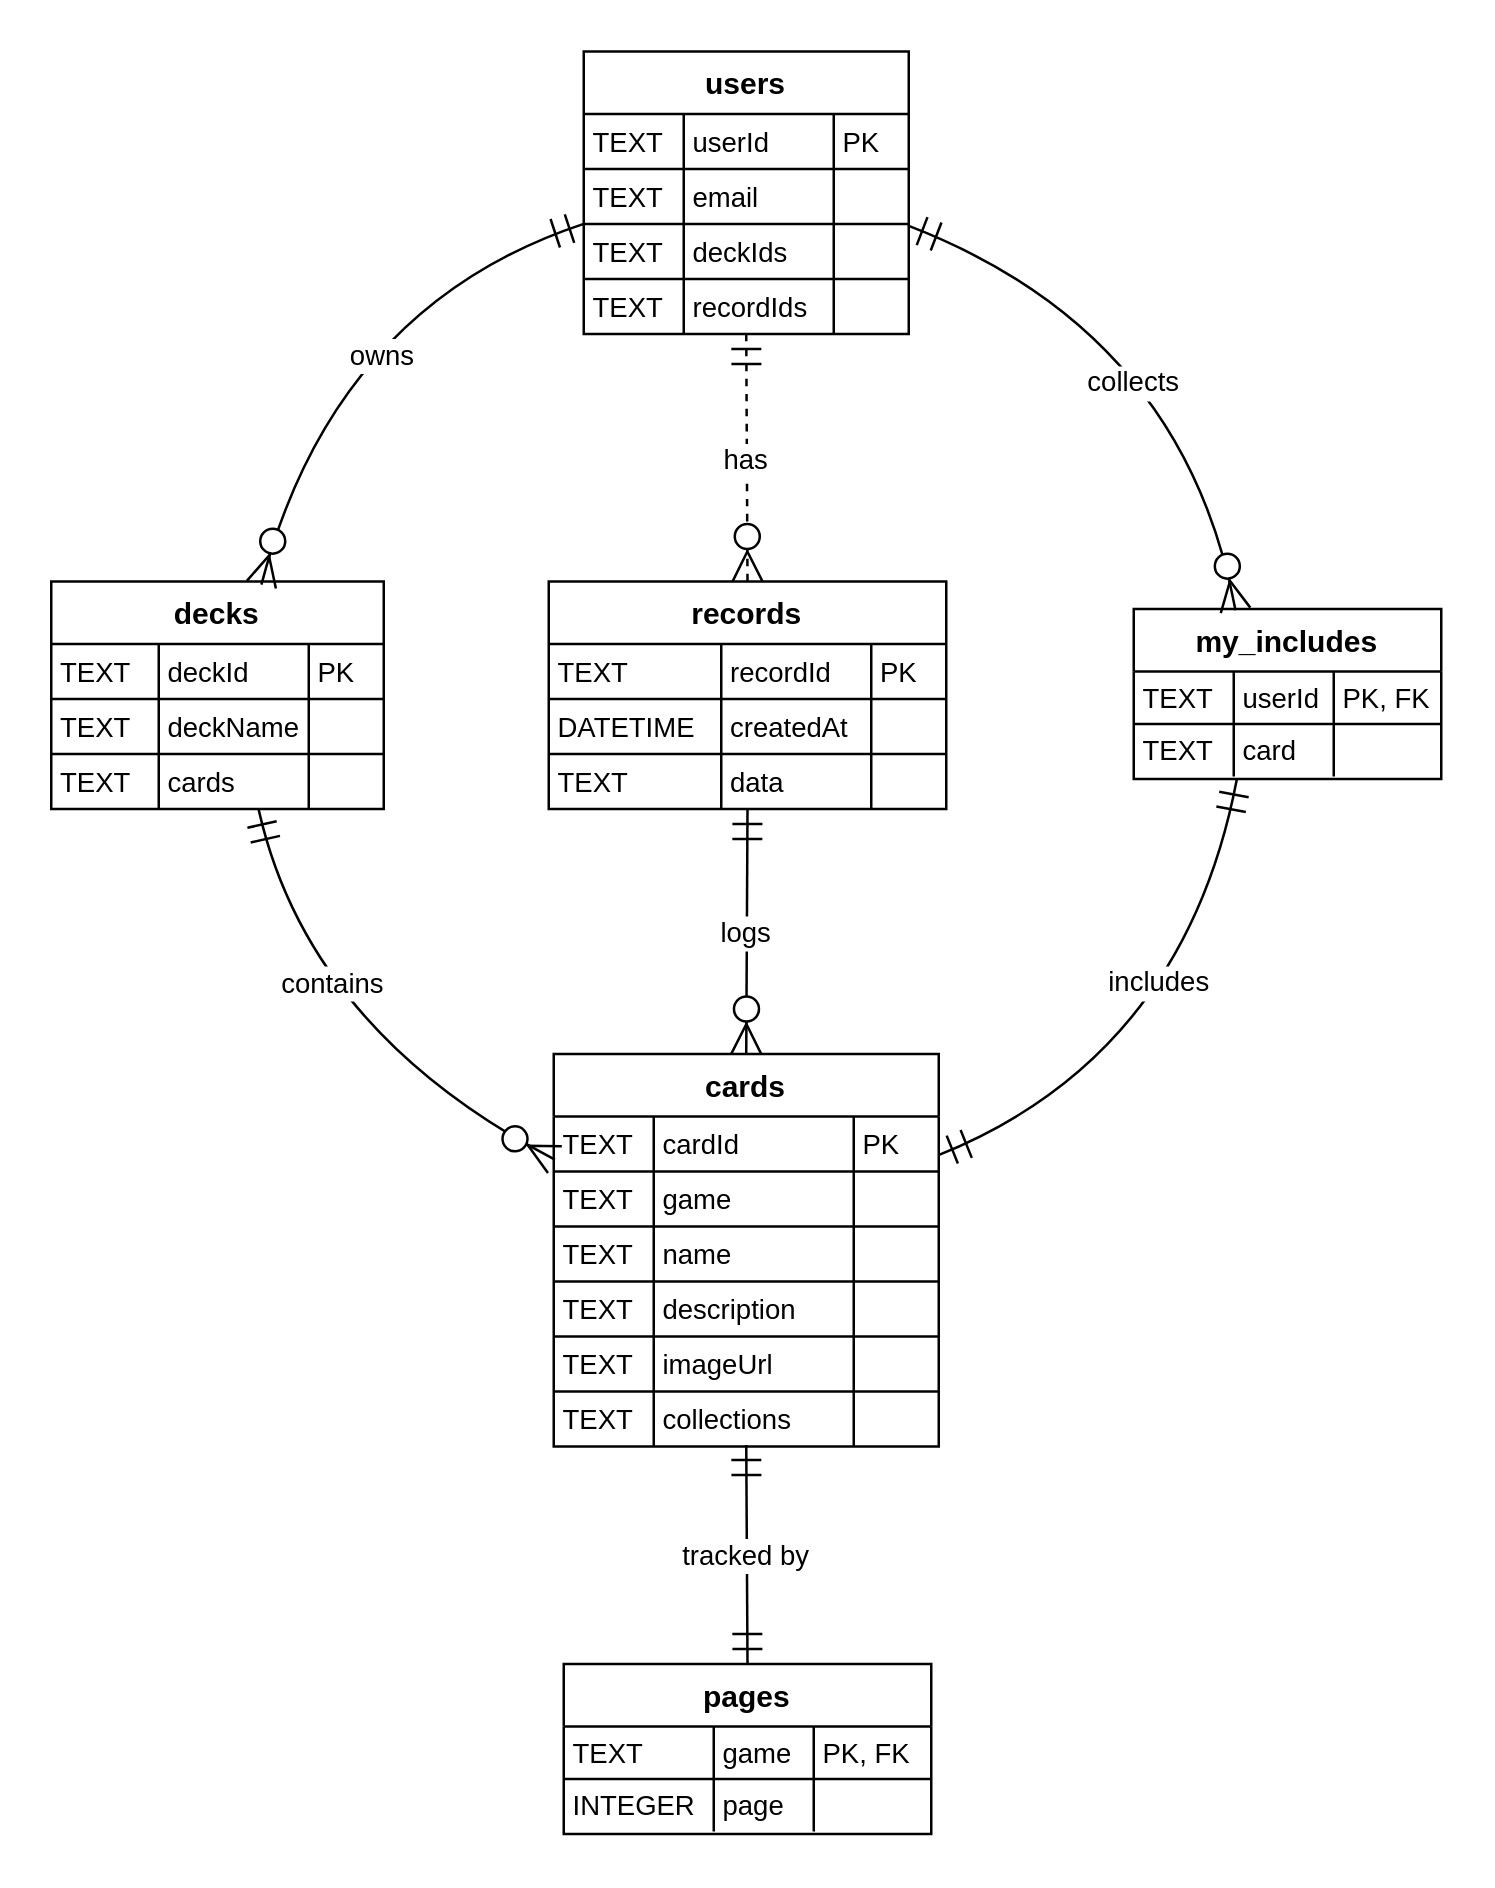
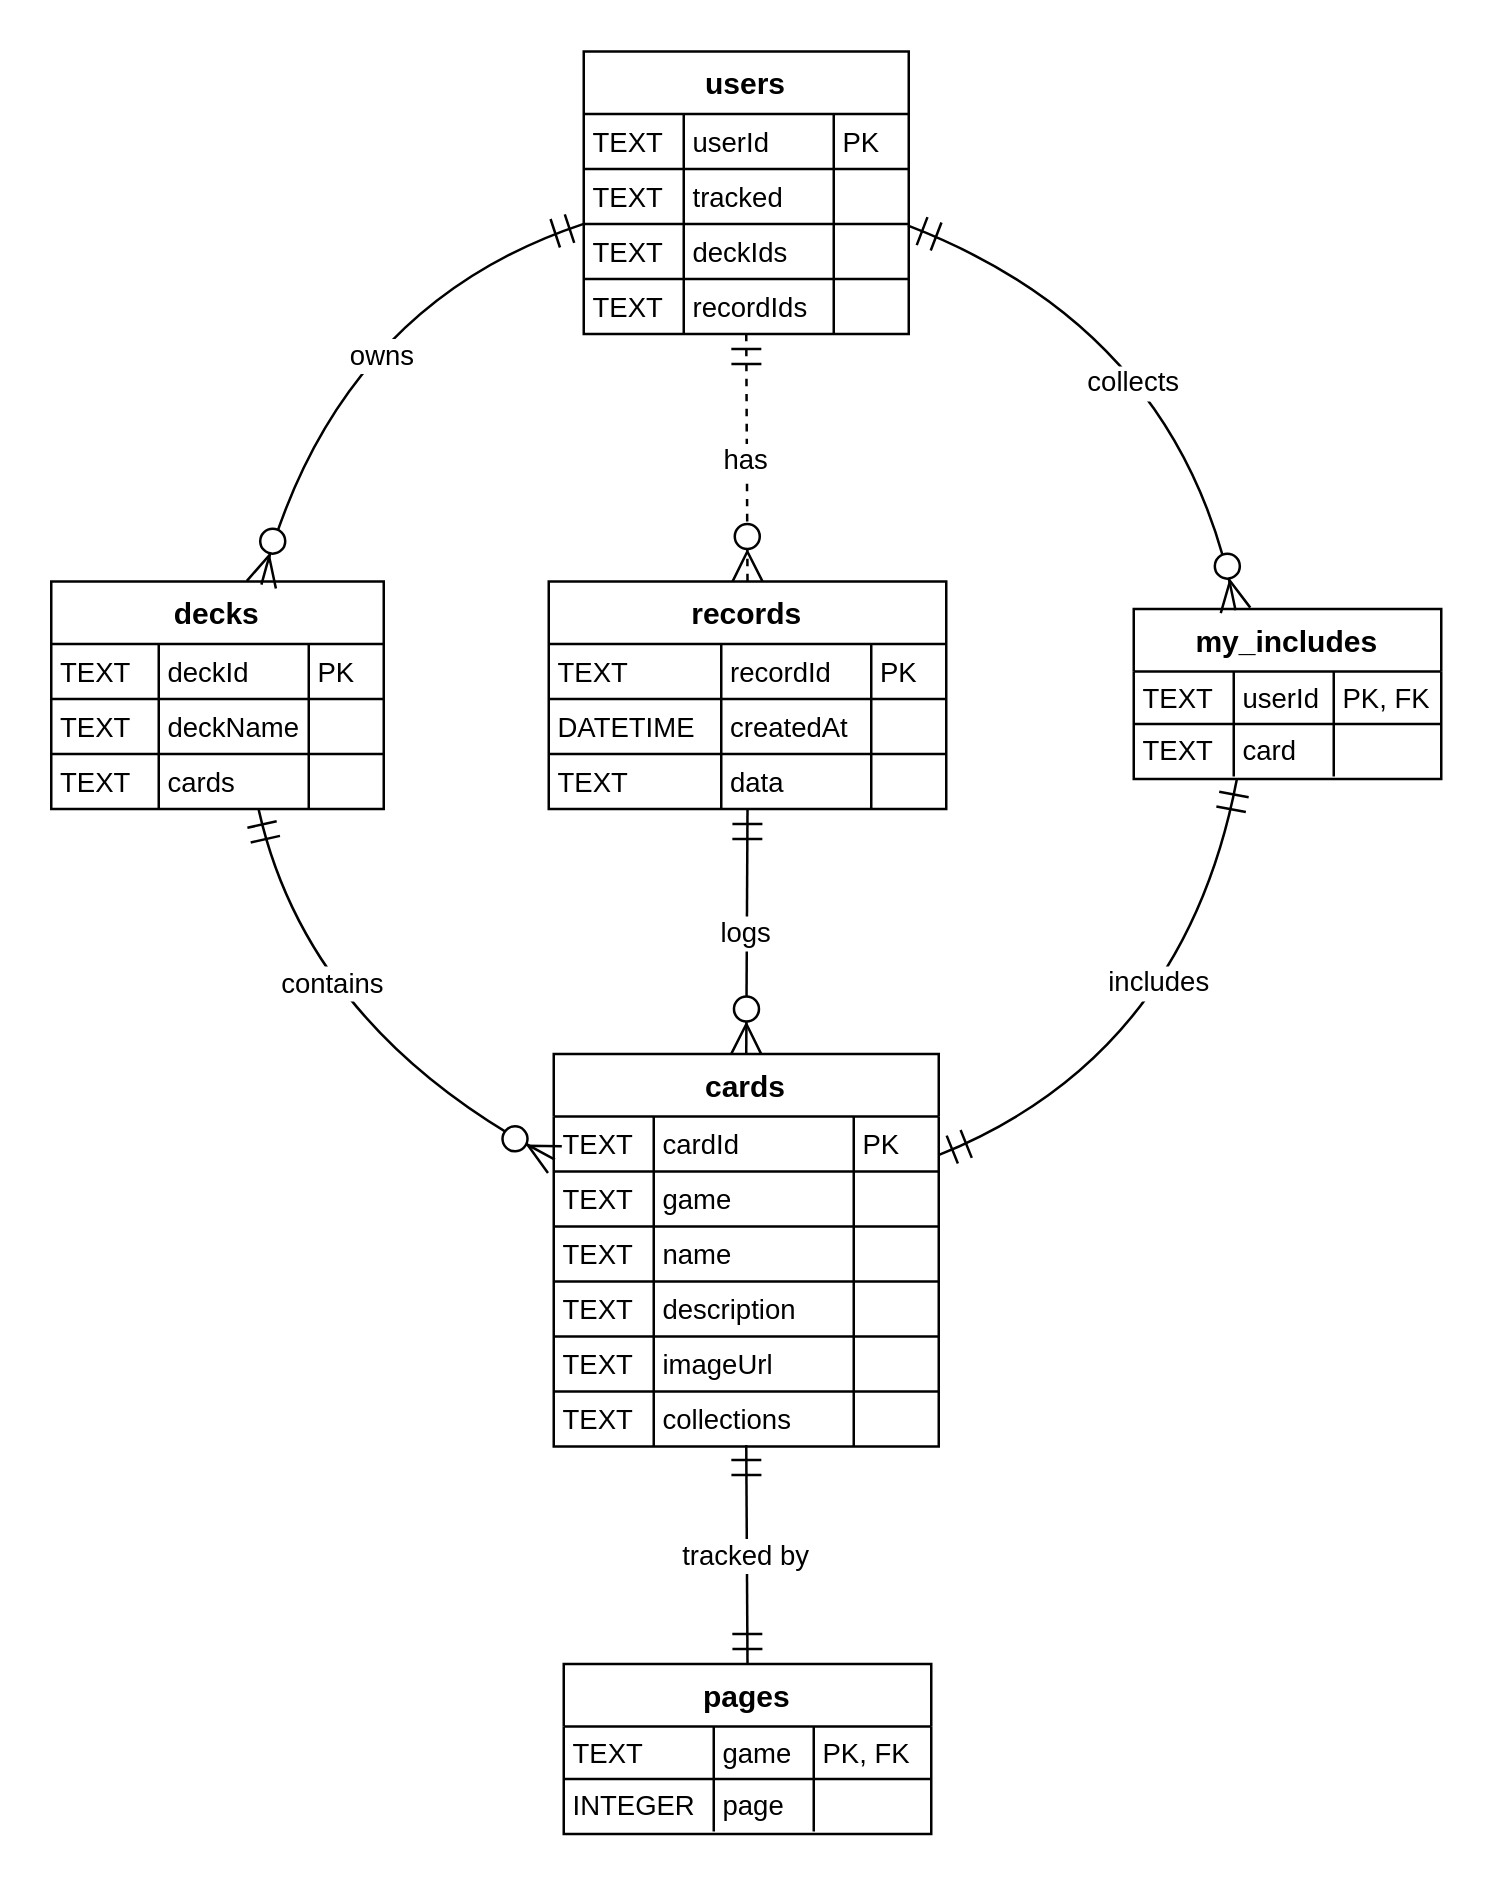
node "email": label "email" -> "tracked"
